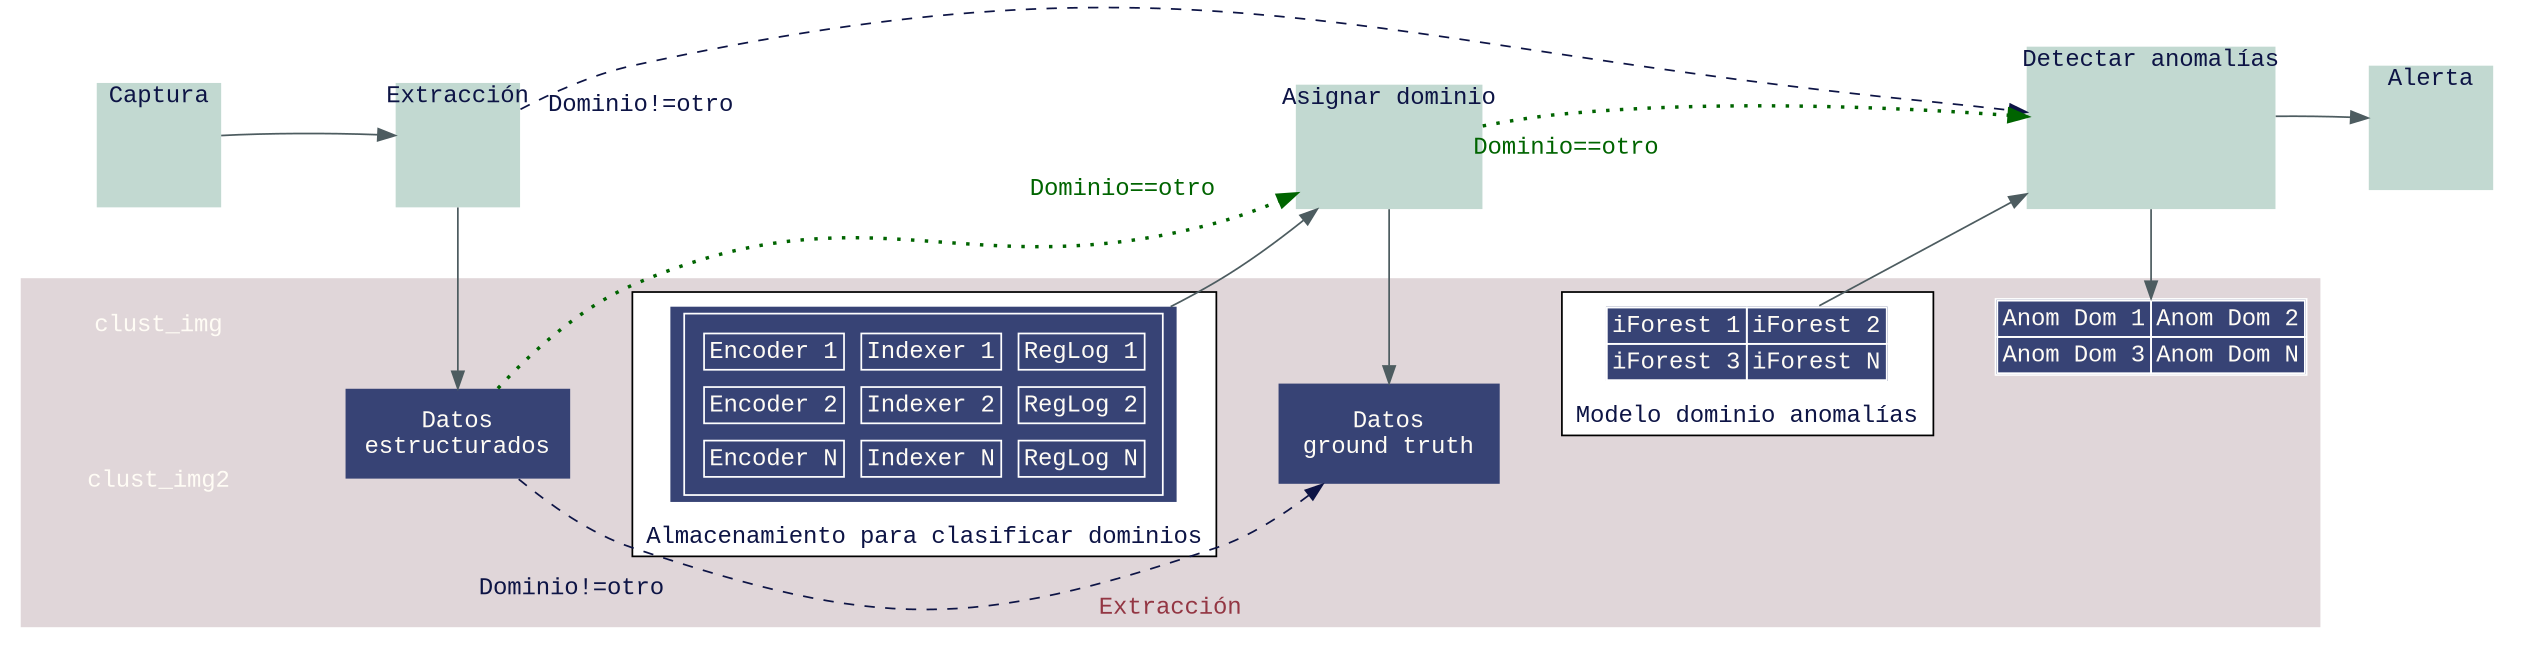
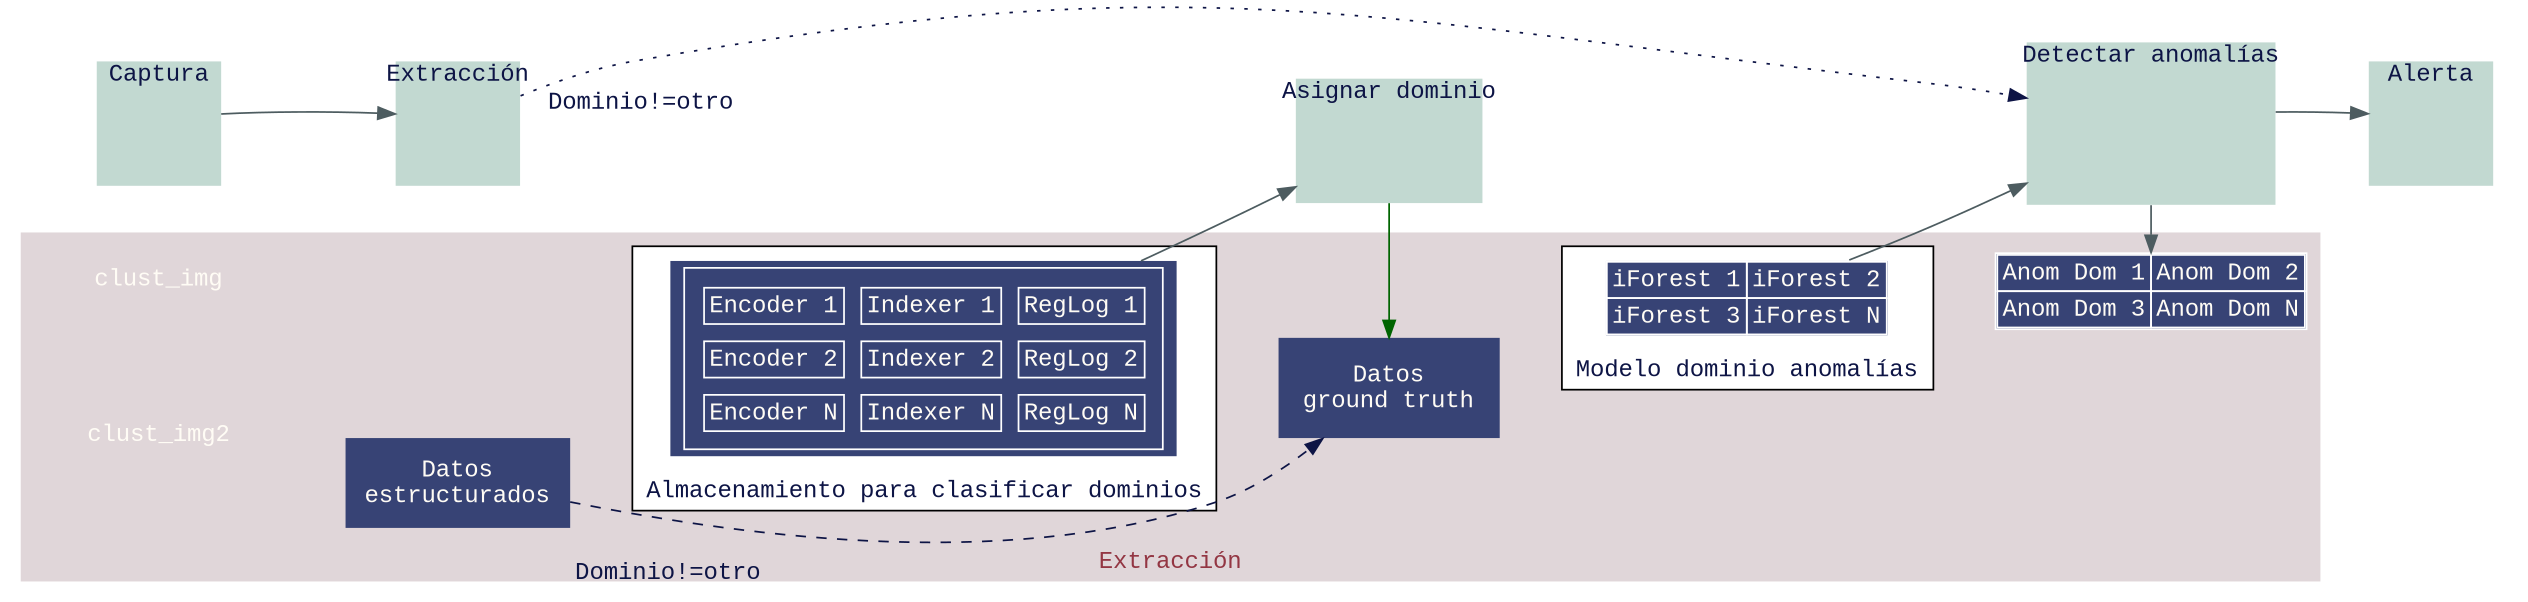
edge "Extracción" -> "Detectar anomalías": style dashed -> dotted
edge "Asignar dominio" -> "Detectar anomalías": removed
edge "Datos estructurados" -> "Asignar dominio": removed
edge "Extracción" -> "Datos estructurados": removed
edge "Asignar dominio" -> "Datos ground truth": color #4d5c60 -> darkgreen
